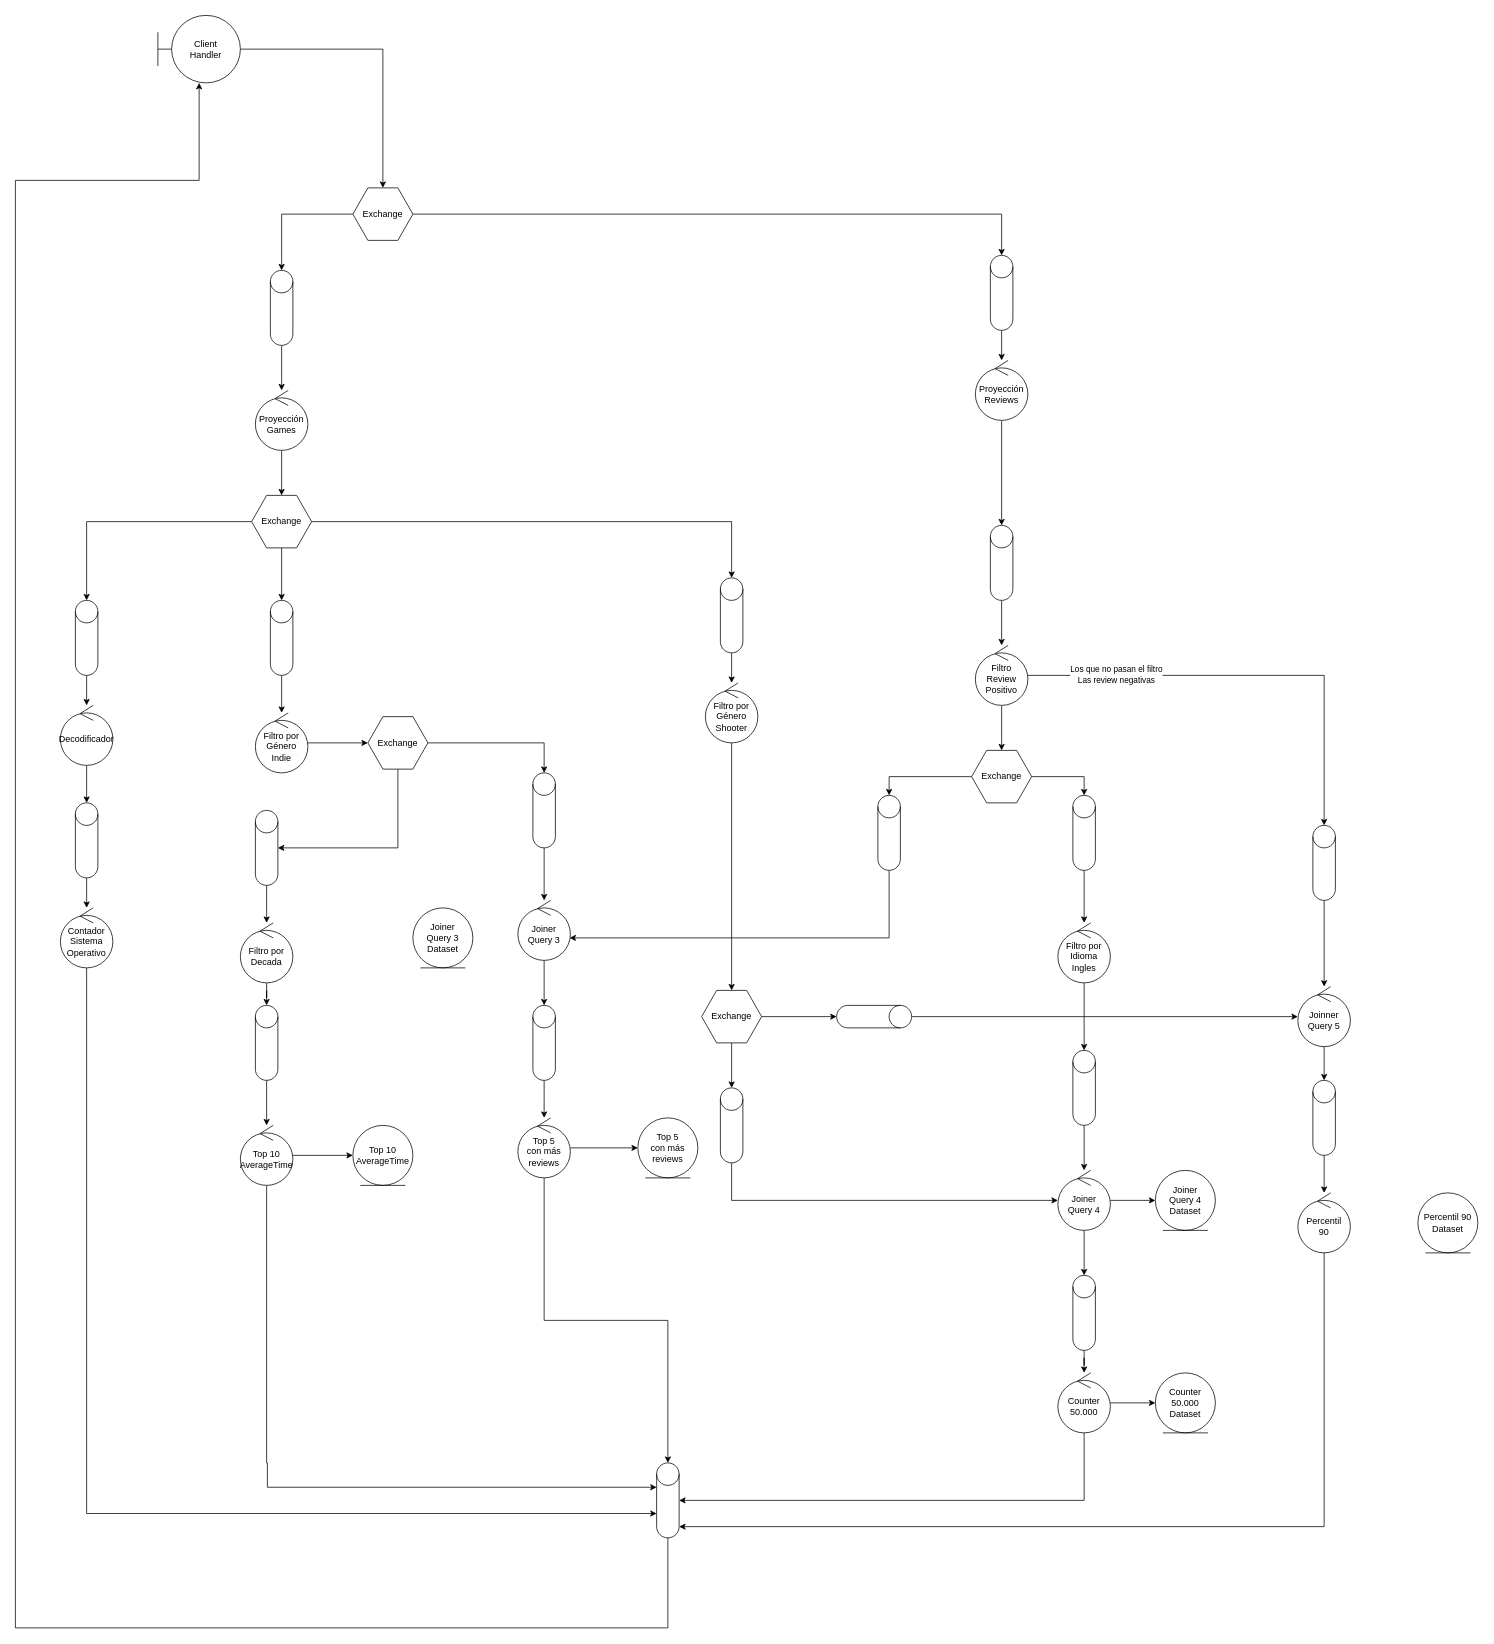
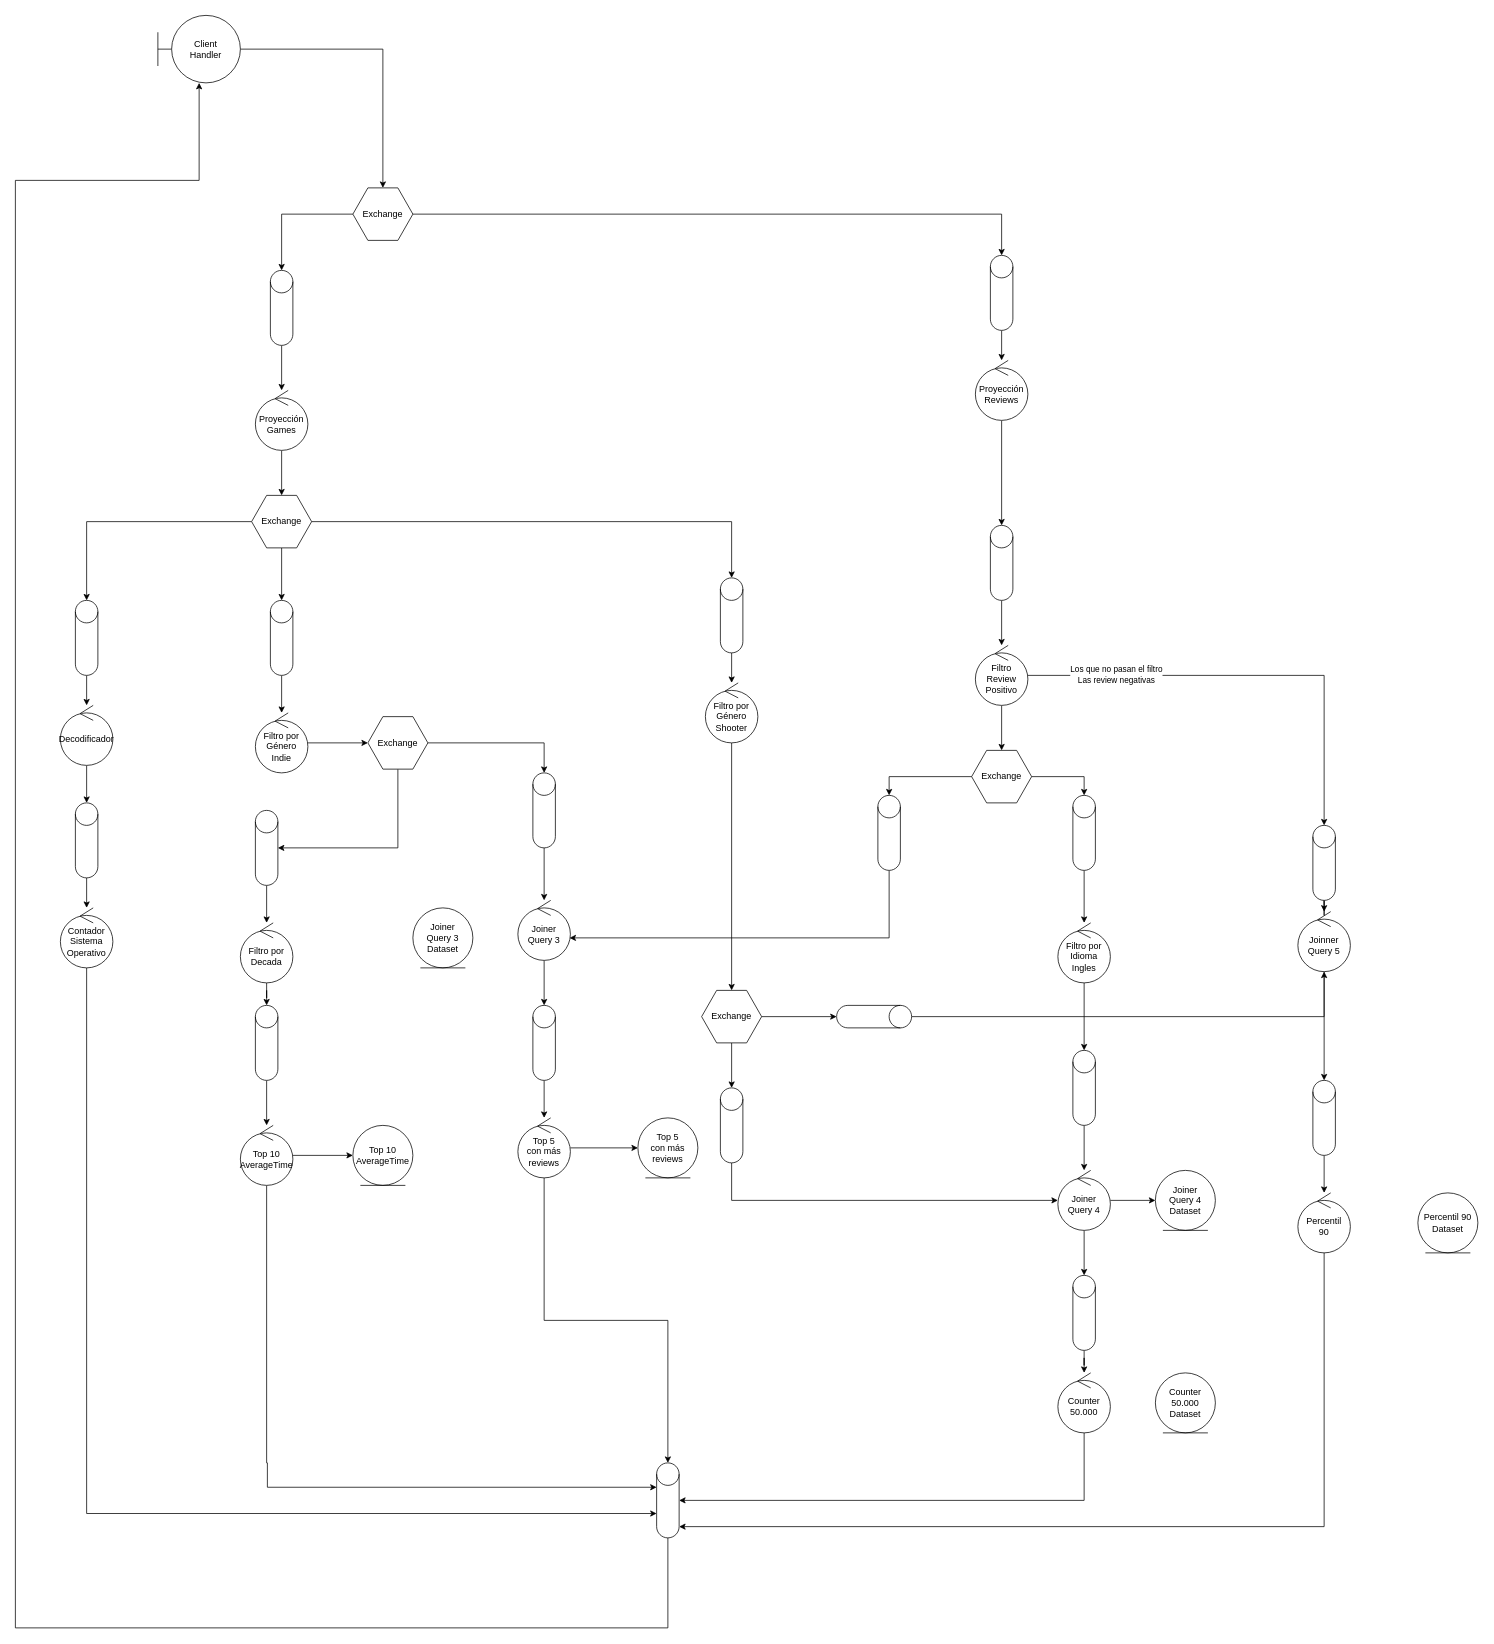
node "Joinner Query 5": moved (1324, 1017) -> (1324, 942)
edge "Counter 50.000" -> "Counter 50.000 Dataset": removed
